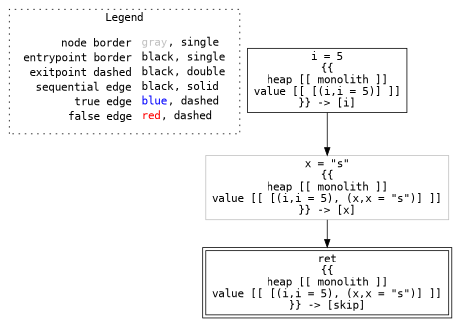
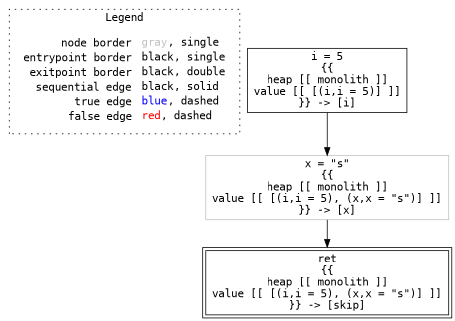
node "node border": text "exitpoint dashed" -> "exitpoint border"
